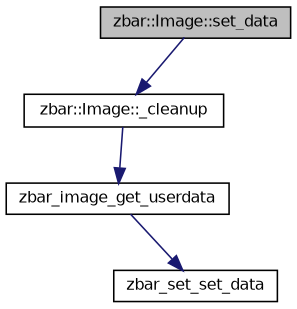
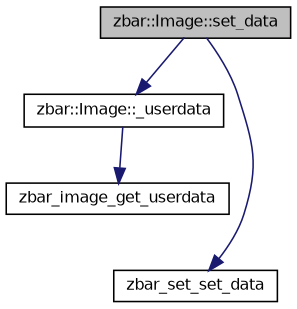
node "zbar::Image::_cleanup": label "zbar::Image::_cleanup" -> "zbar::Image::_userdata"
edge "zbar_image_get_userdata" -> "zbar_set_set_data": now "zbar::Image::set_data" -> "zbar_set_set_data"
